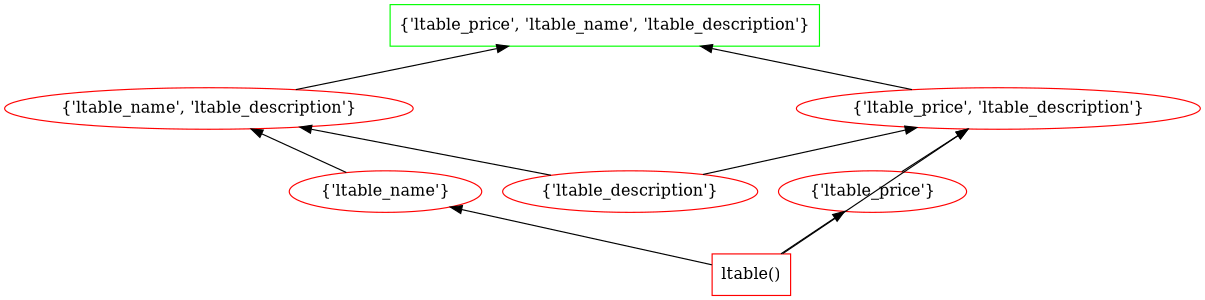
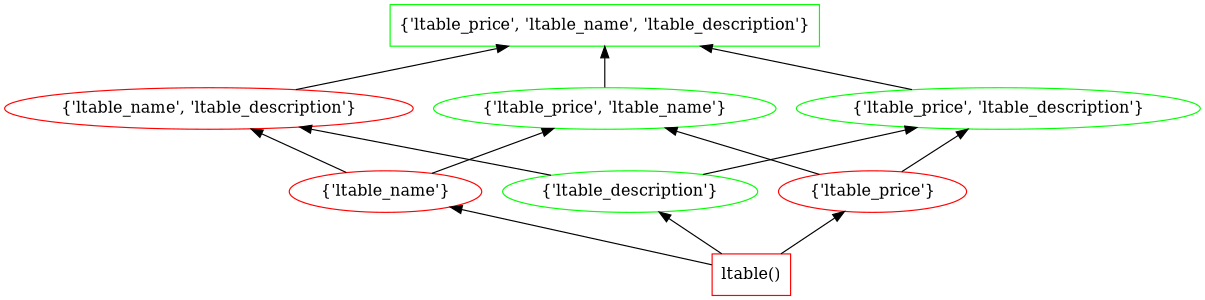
node "{'ltable_price', 'ltable_name'}": added
node "{'ltable_price', 'ltable_description'}": color red -> green
node "{'ltable_description'}": color red -> green
edge "ltable()" -> "{'ltable_price', 'ltable_description'}": now "ltable()" -> "{'ltable_description'}"
